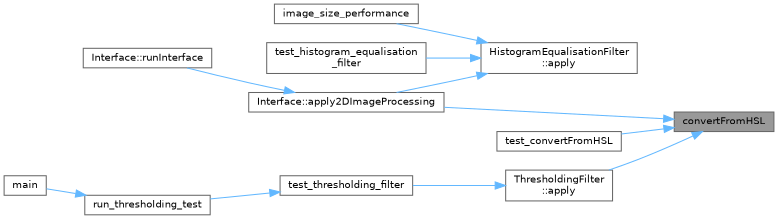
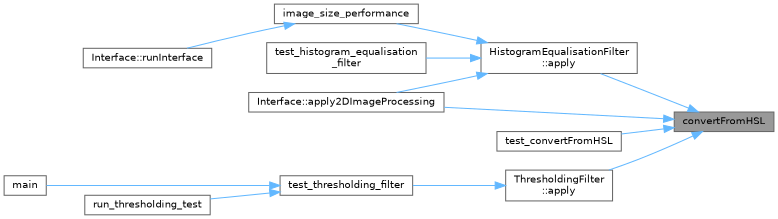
edge "Interface::runInterface" -> "Interface::apply2DImageProcessing": now "Interface::runInterface" -> "image_size_performance"
edge "HistogramEqualisationFilter ::apply" -> "convertFromHSL": added
edge "main" -> "run_thresholding_test": now "main" -> "test_thresholding_filter"
